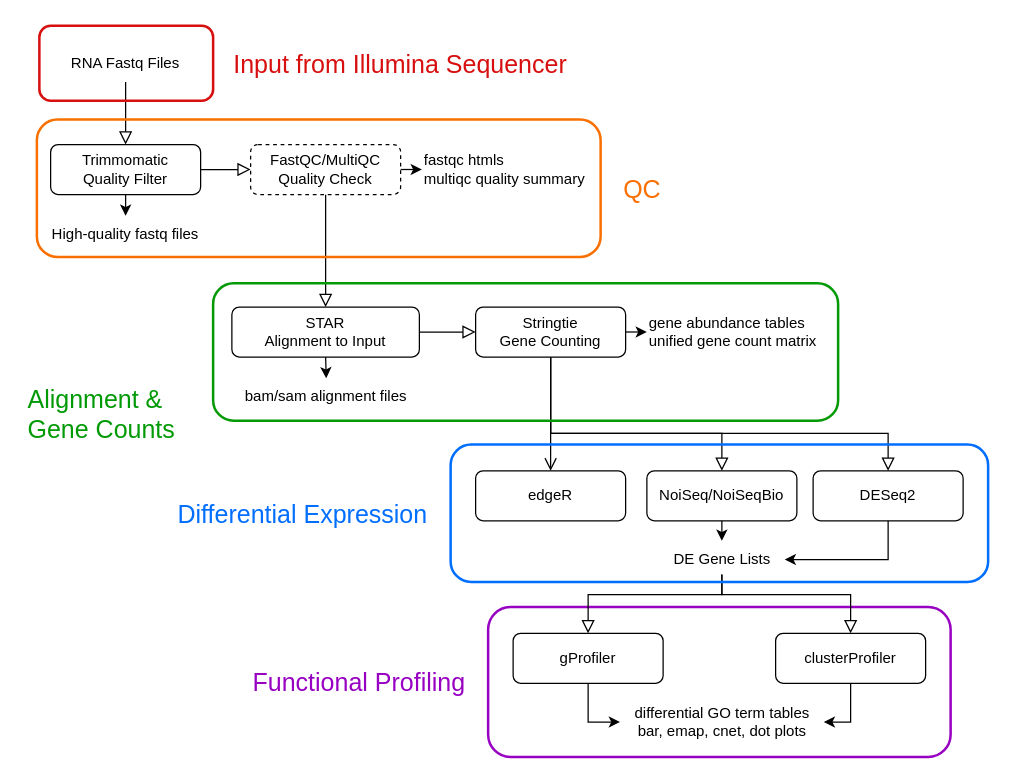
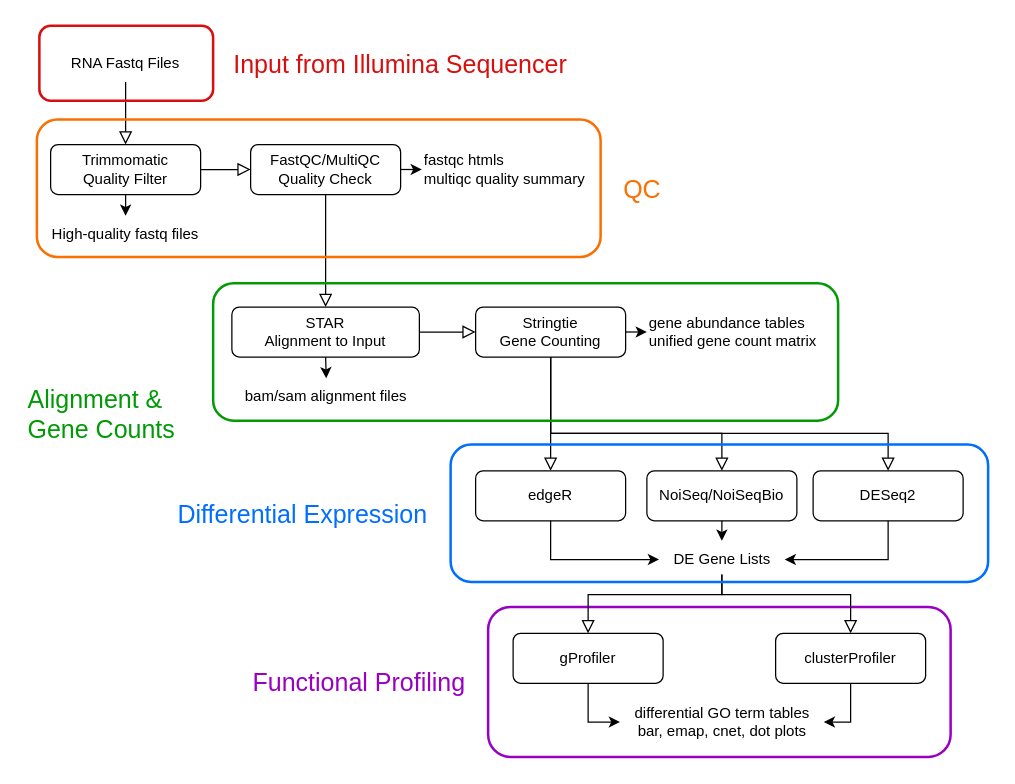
node "FastQC/MultiQC Quality Check": style dashed -> solid
edge "Stringtie Gene Counting" -> "edgeR": arrowhead open -> block
edge "edgeR" -> "DE Gene Lists": added
